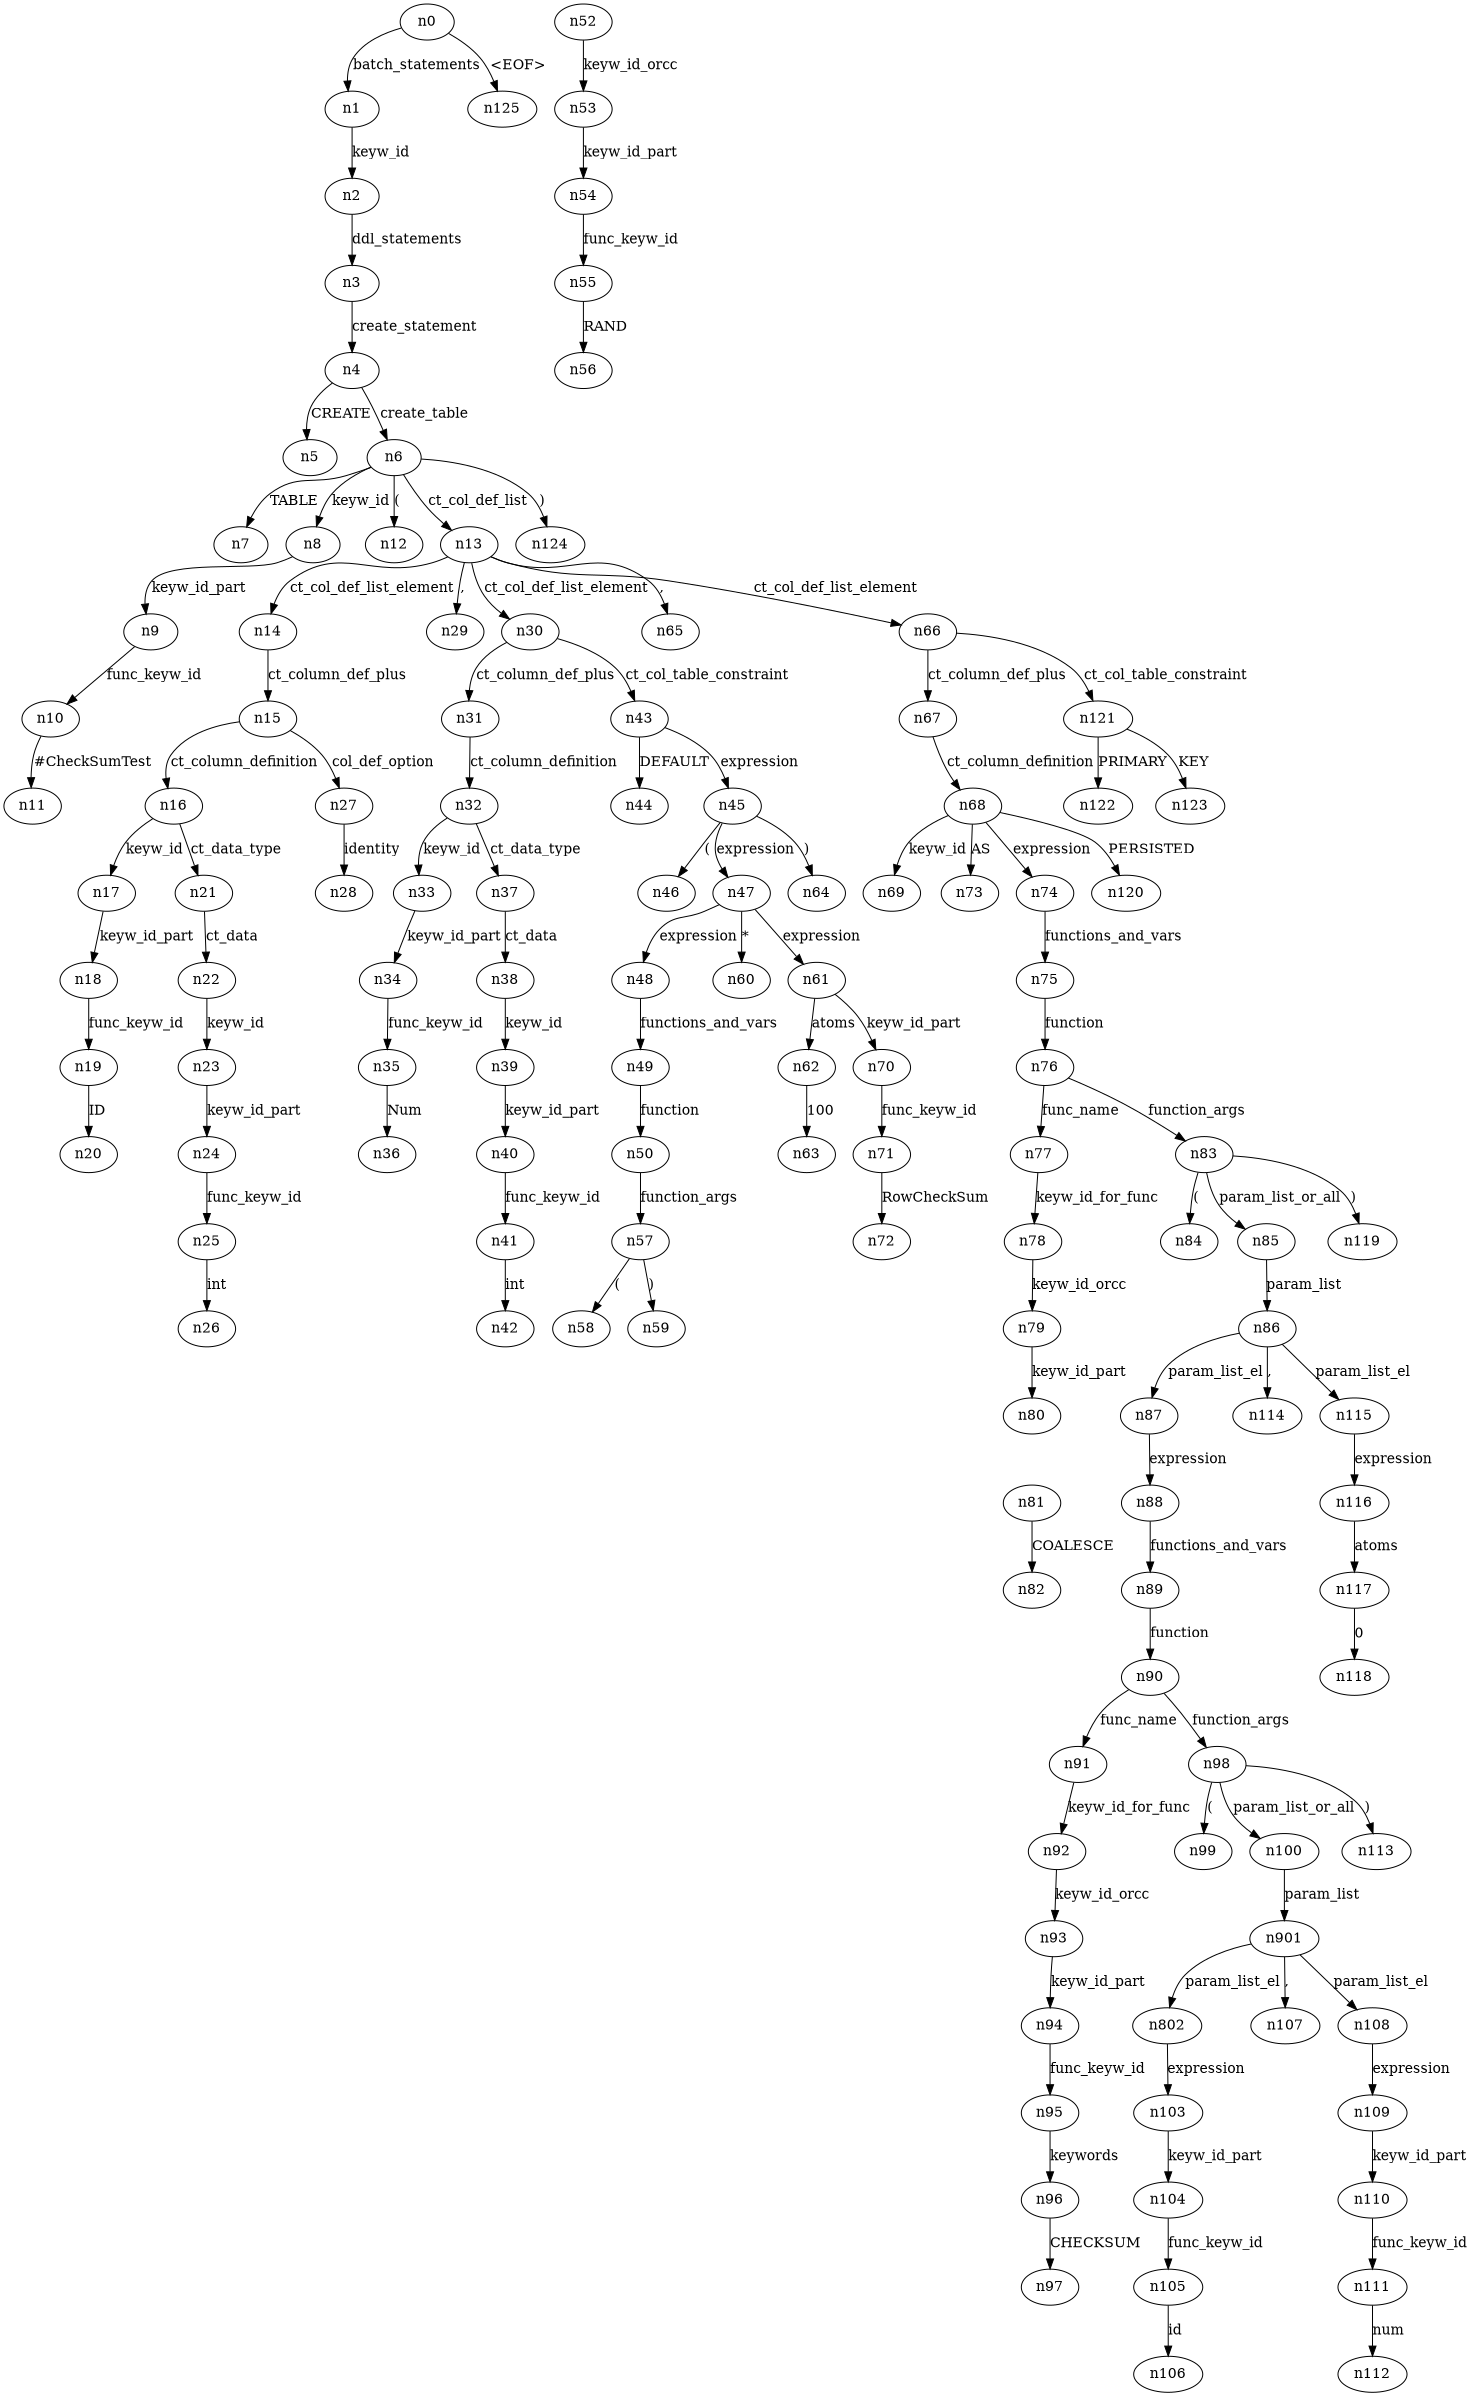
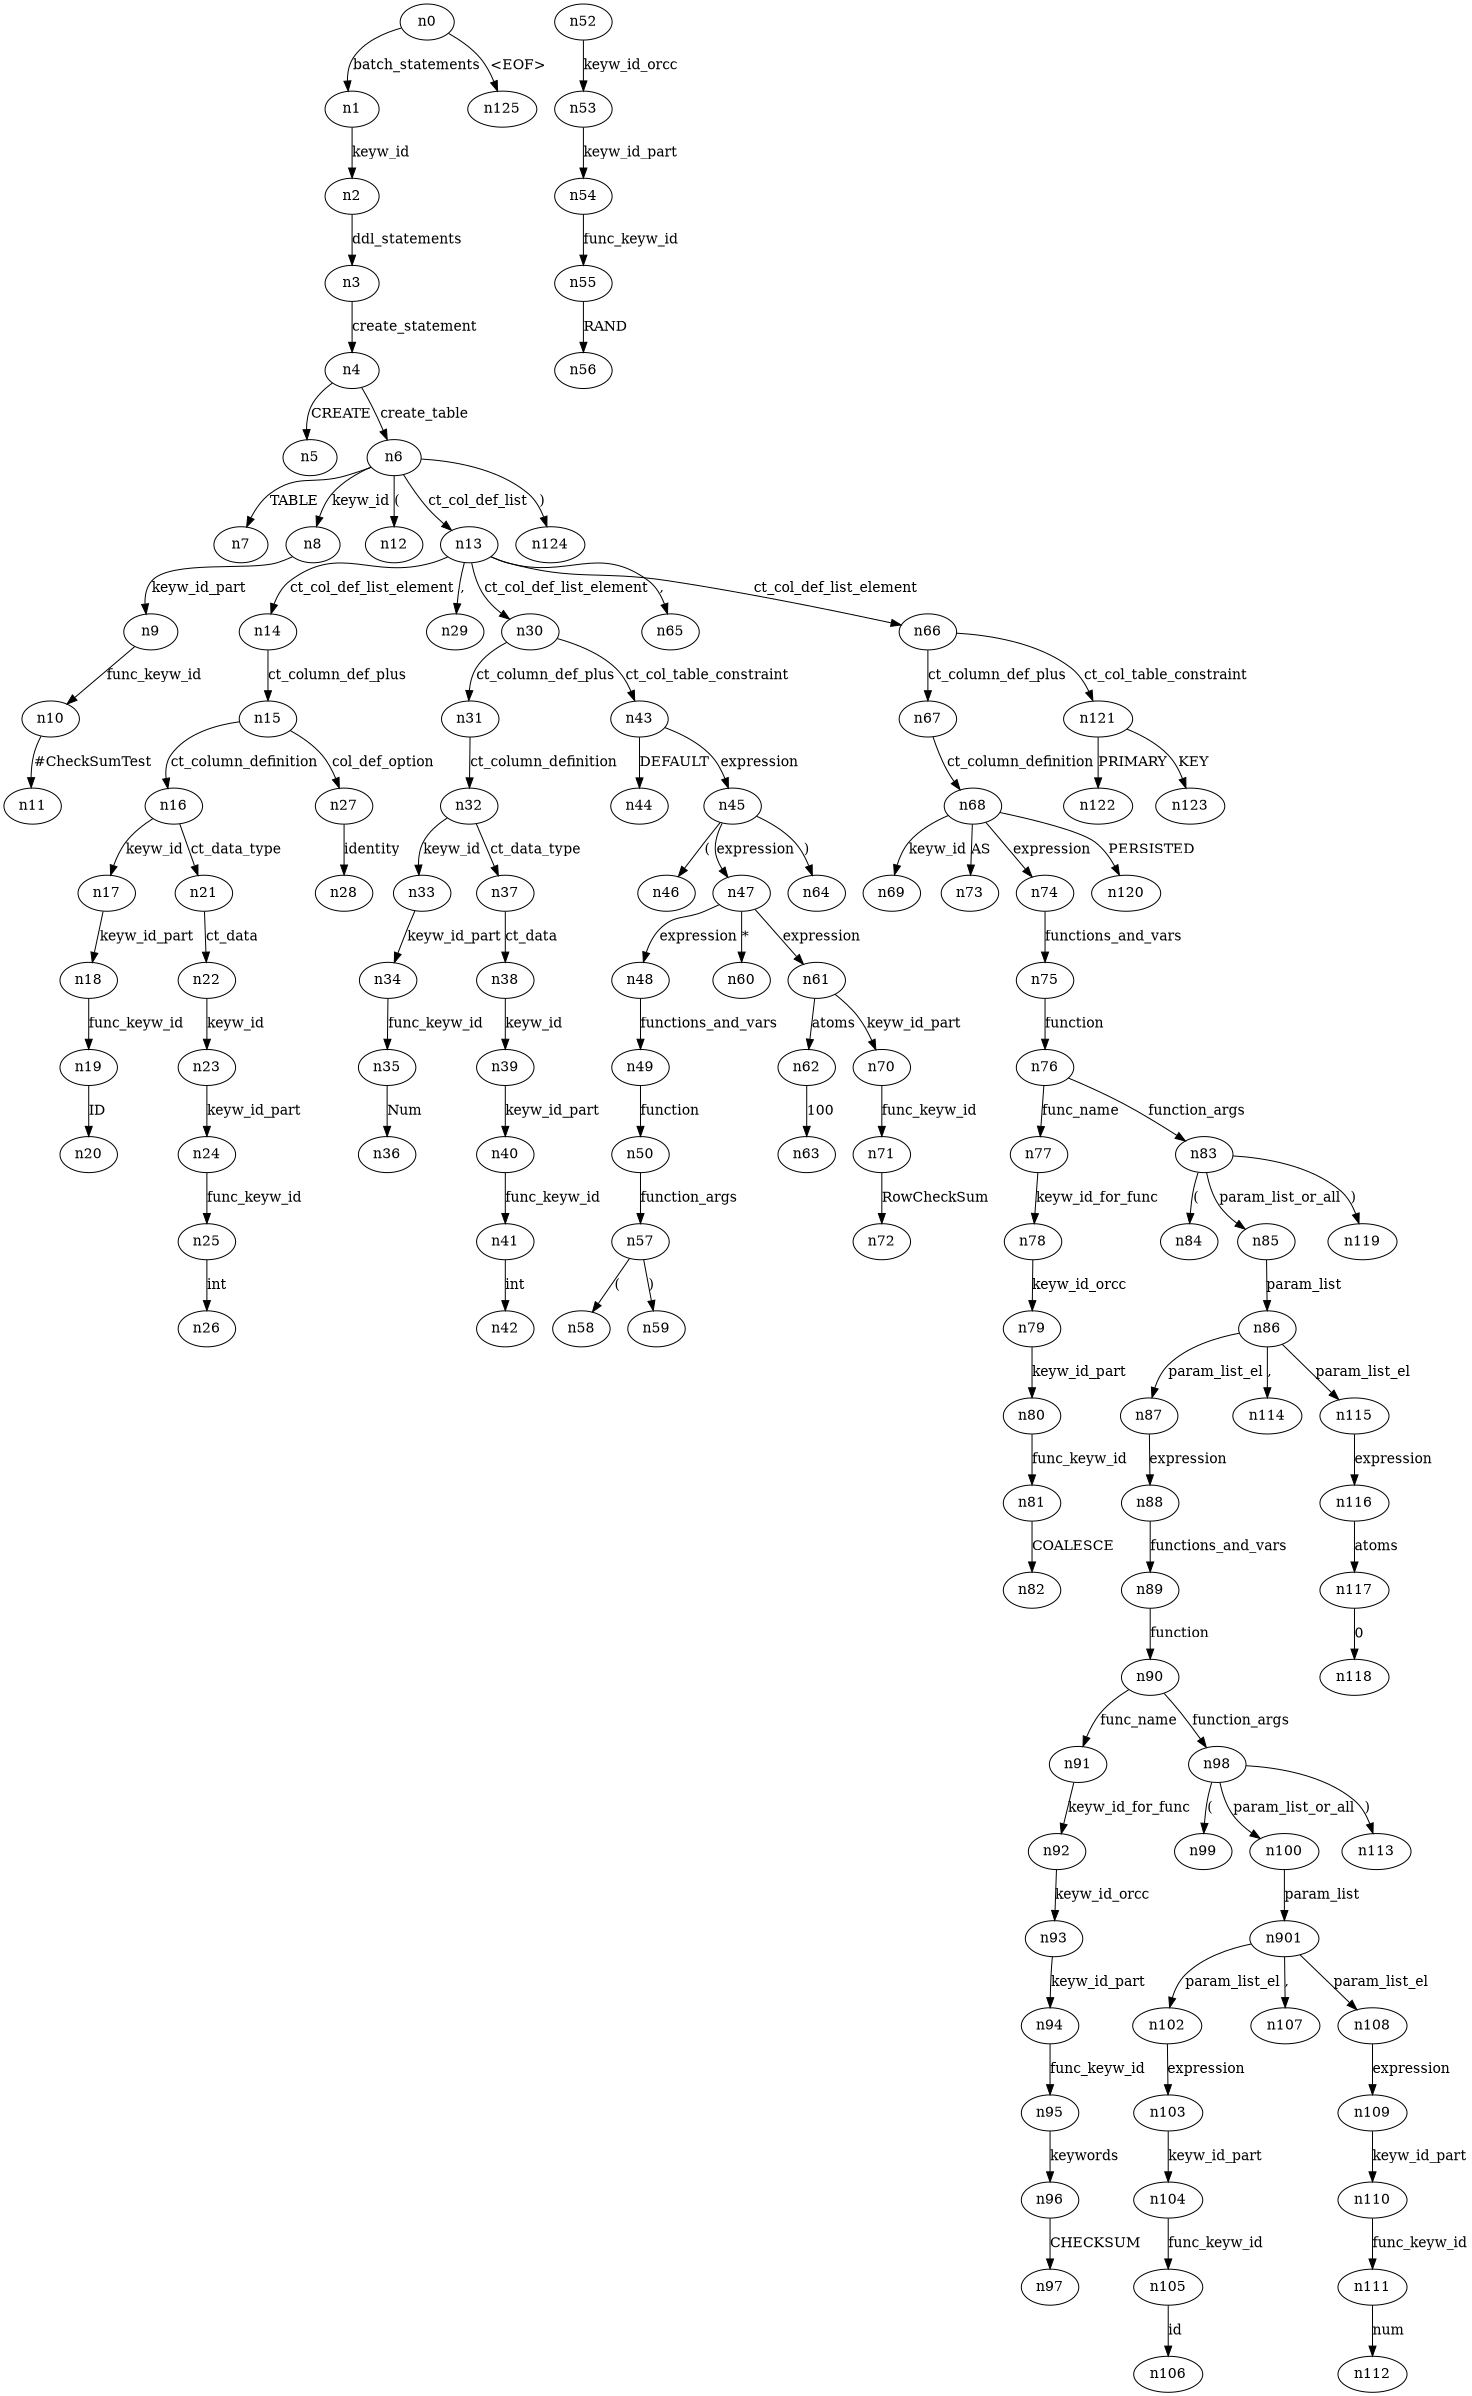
edge "n80" -> "n81": added, label "func_keyw_id"
node "n802": label "n802" -> "n102"
